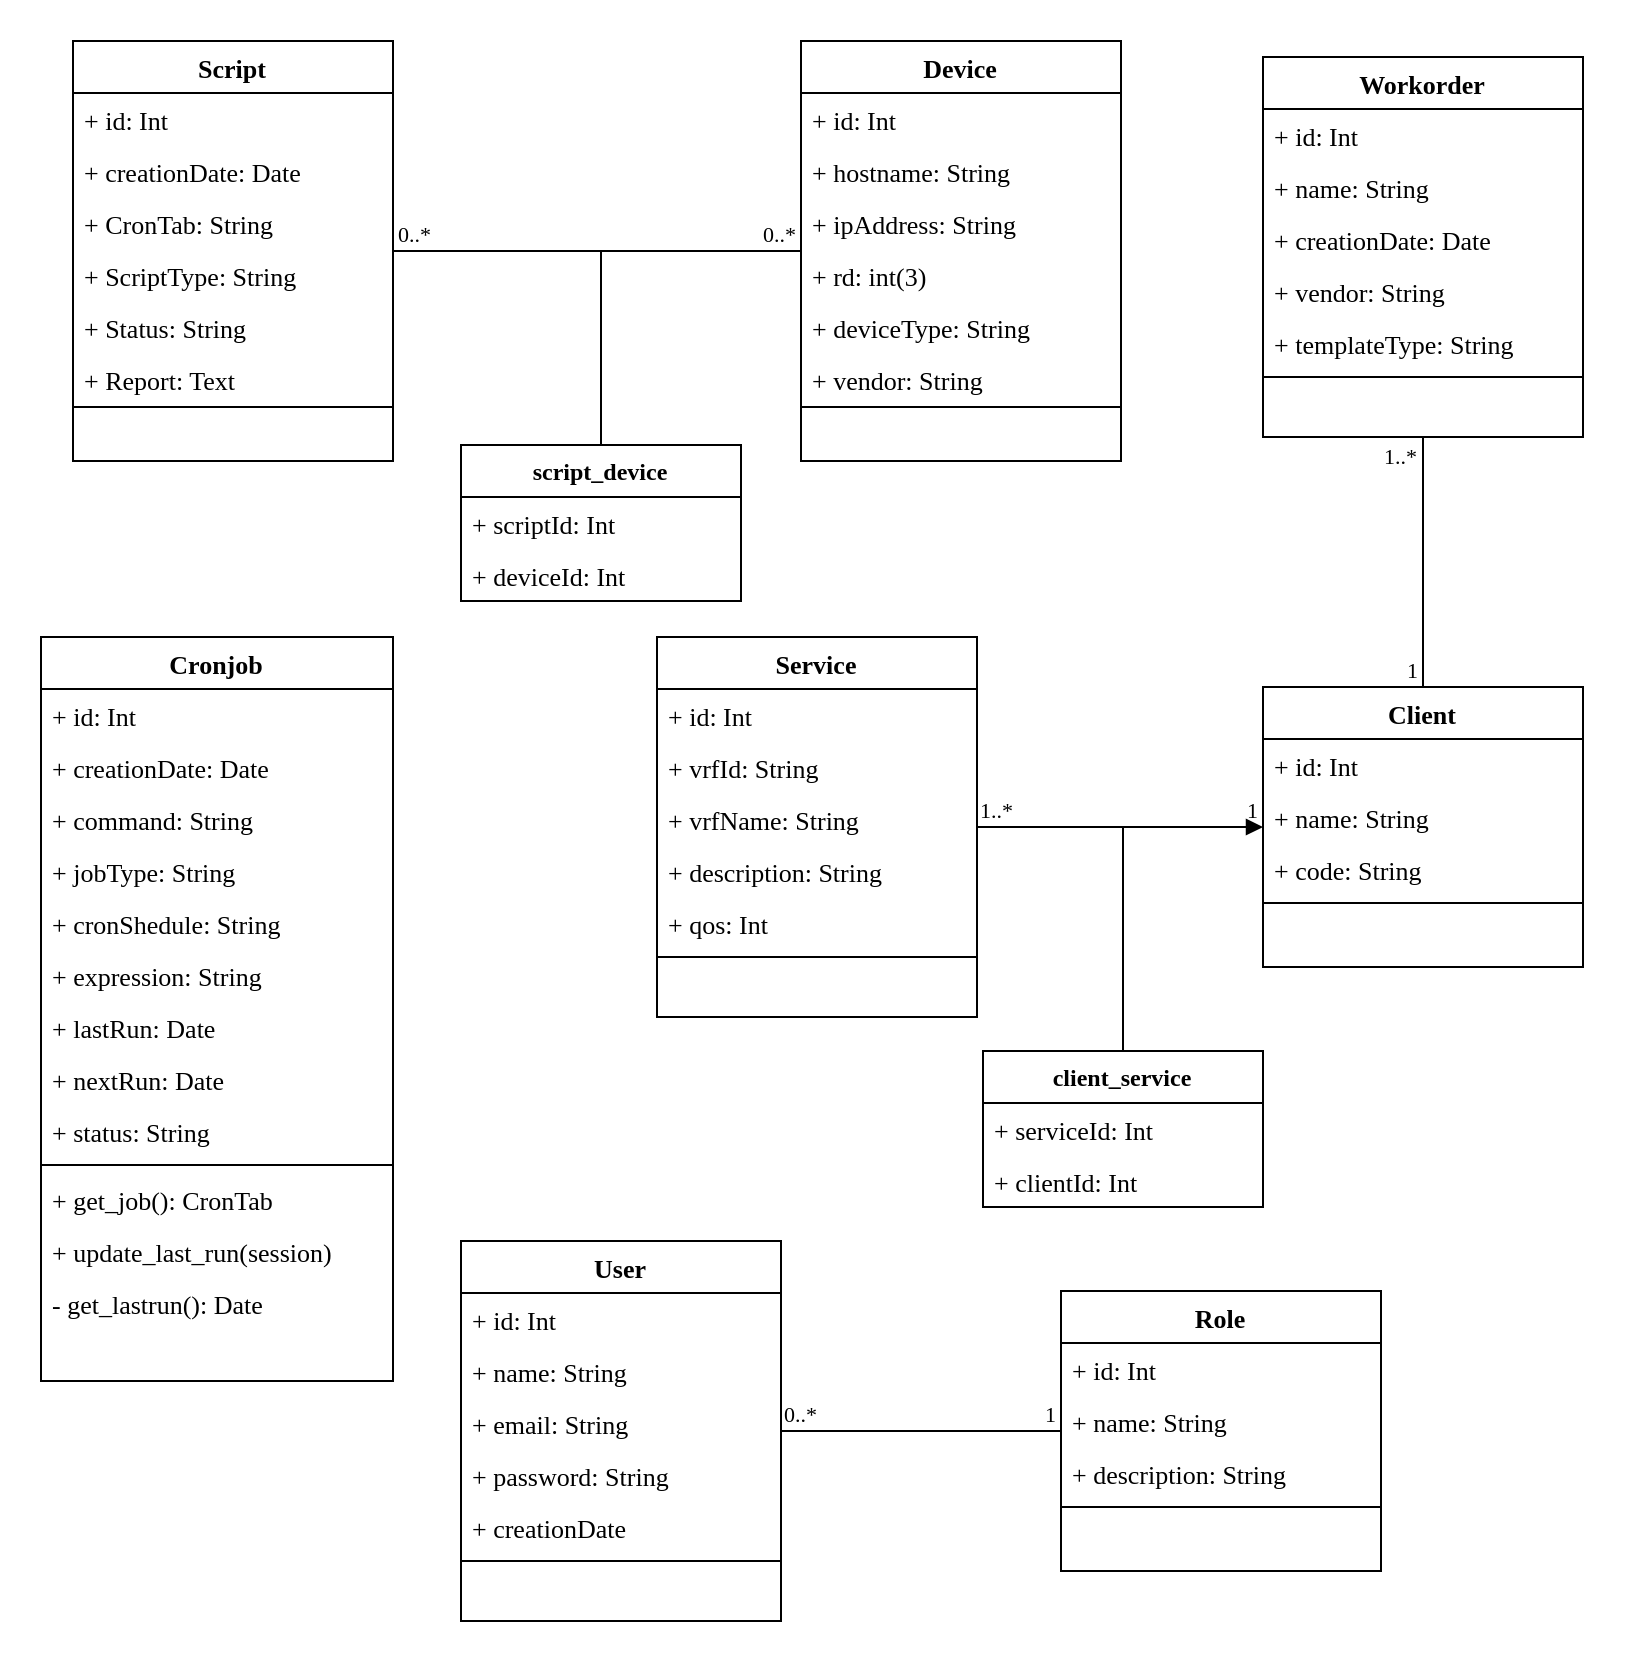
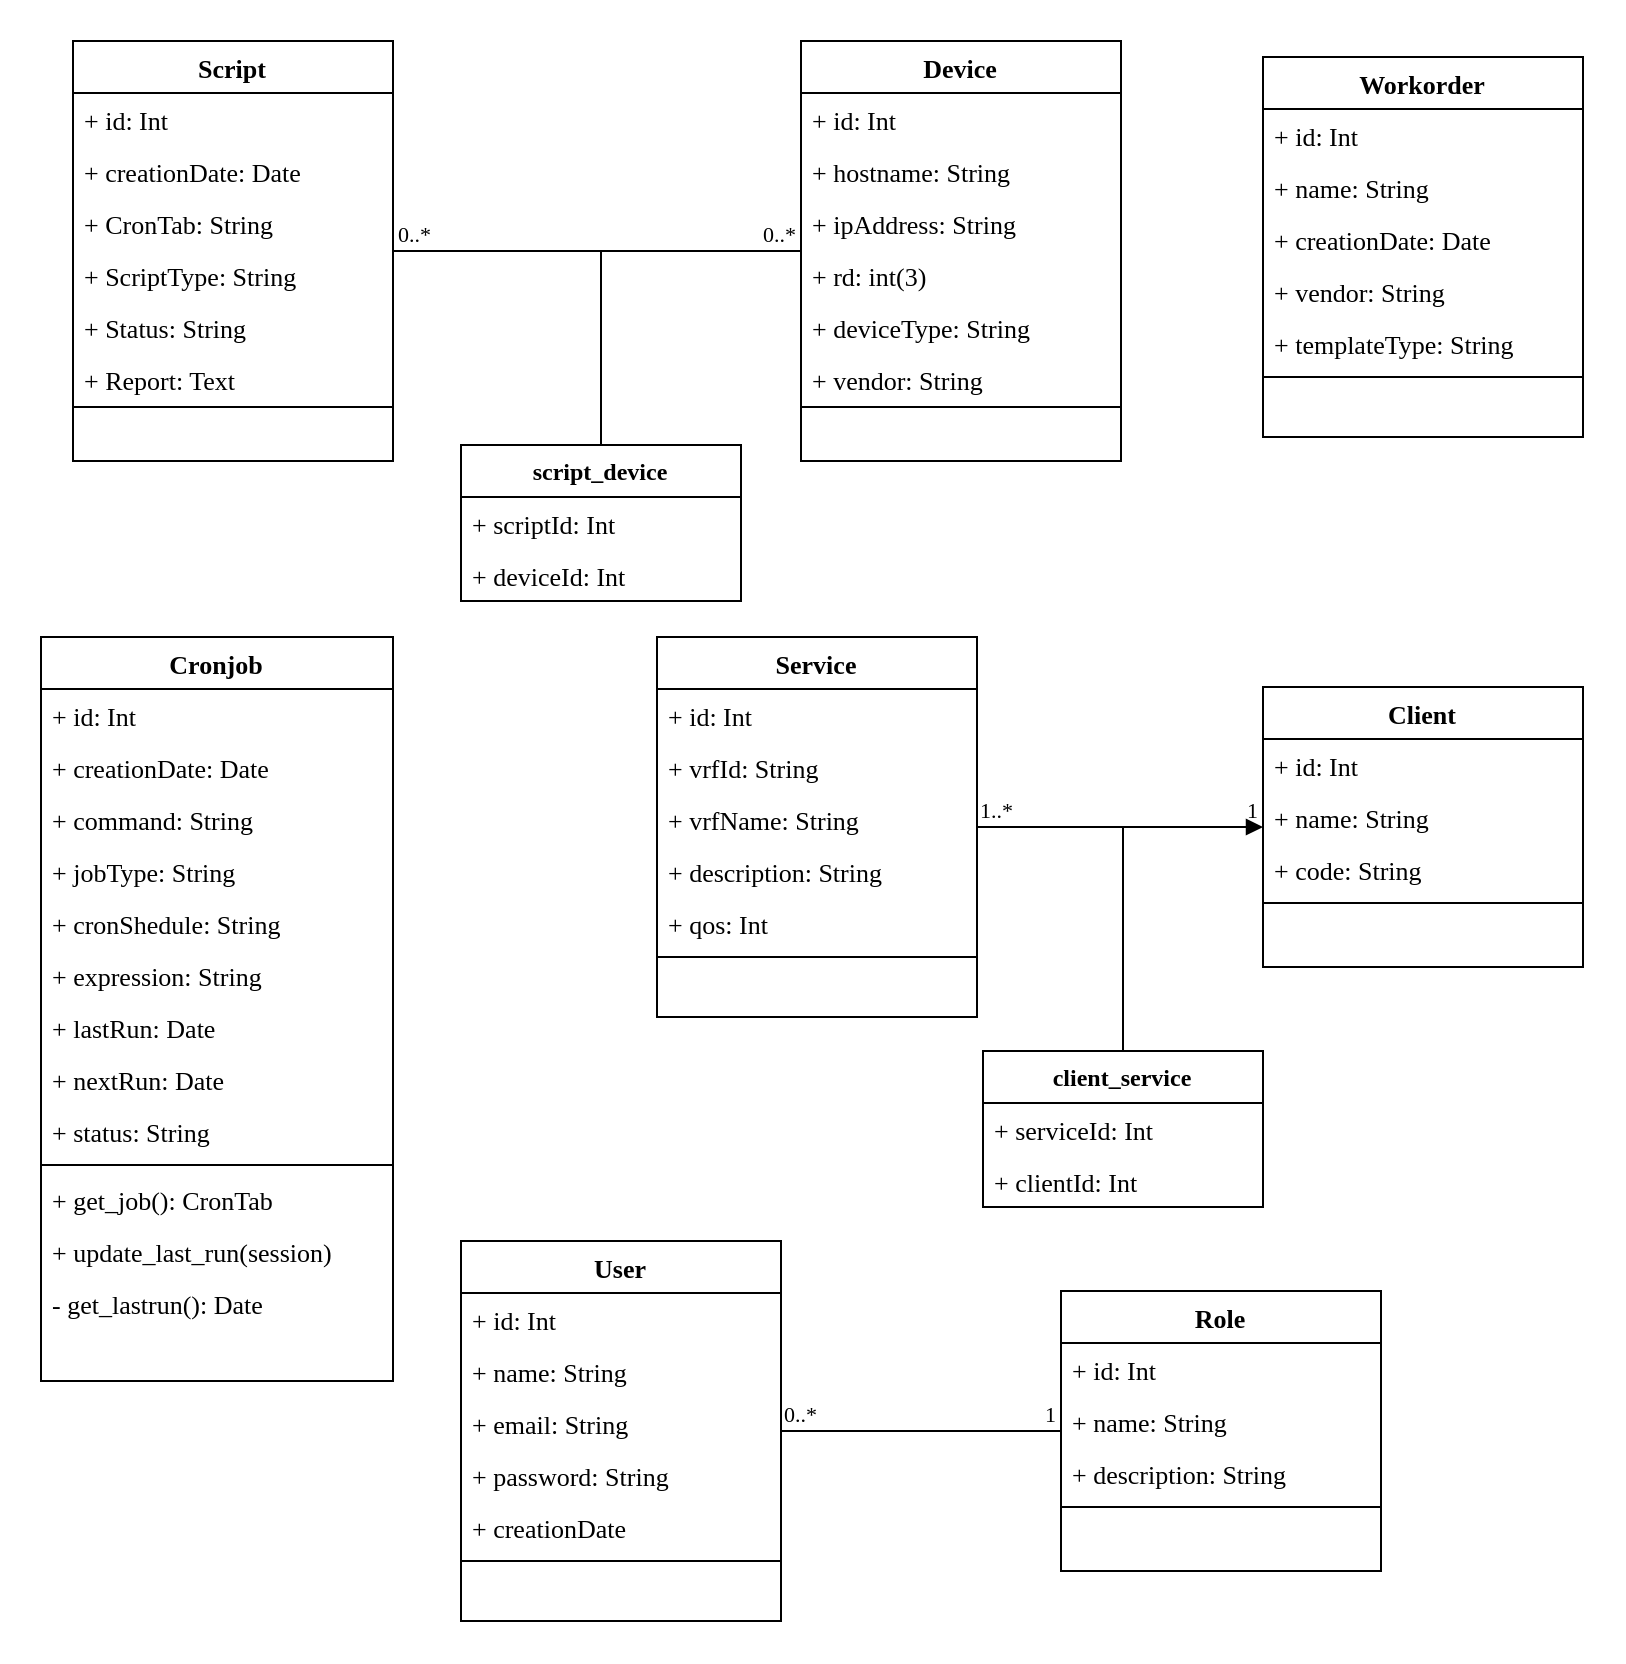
edge "Workorder" -- "Client": removed, labels "1..*", "1"
